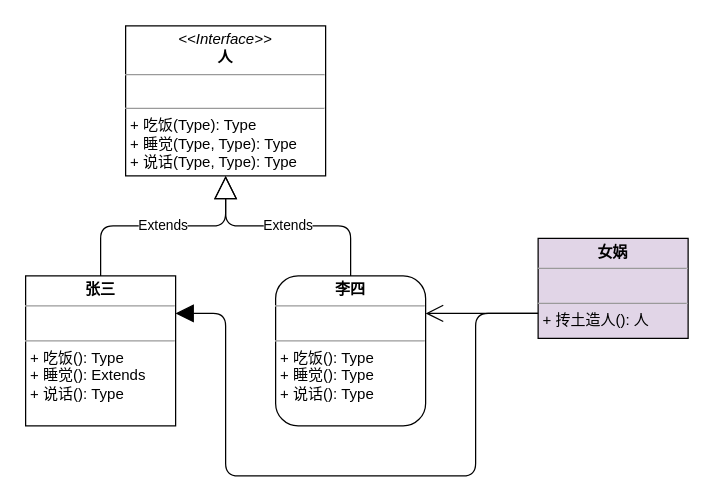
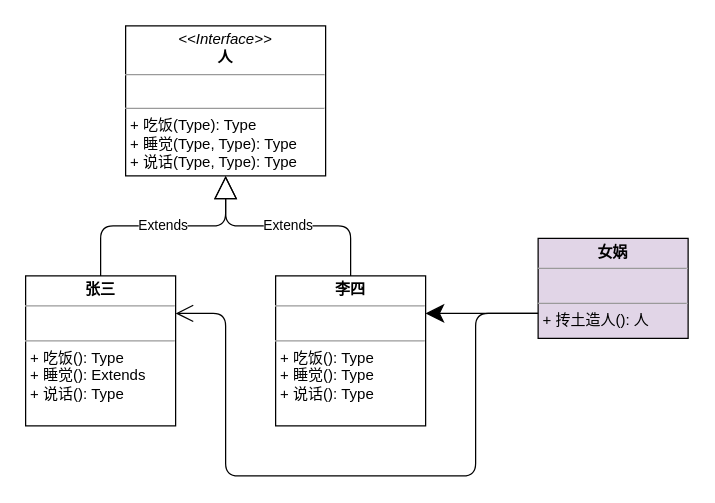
edge "女娲 + 抟土造人(): 人" -> "张三 + 吃饭(): Type + 睡觉(): Extends + 说话(): Type": arrowhead block -> open
edge "女娲 + 抟土造人(): 人" -> "李四 + 吃饭(): Type + 睡觉(): Type + 说话(): Type": arrowhead open -> classic
node "李四 + 吃饭(): Type + 睡觉(): Type + 说话(): Type": shape rounded rectangle -> rectangle
